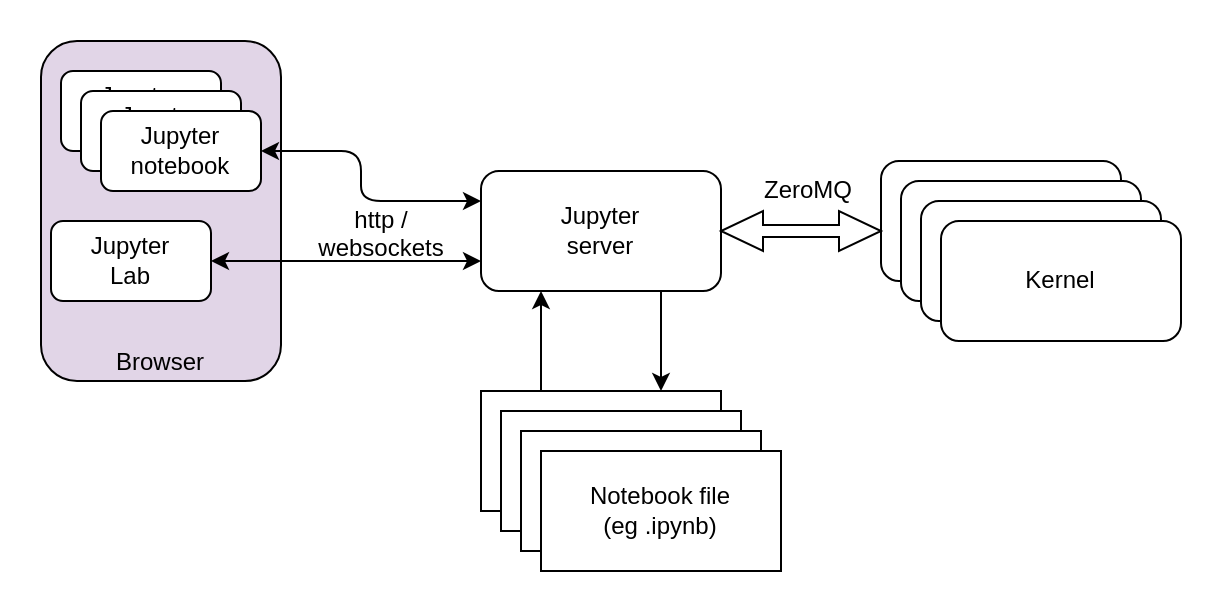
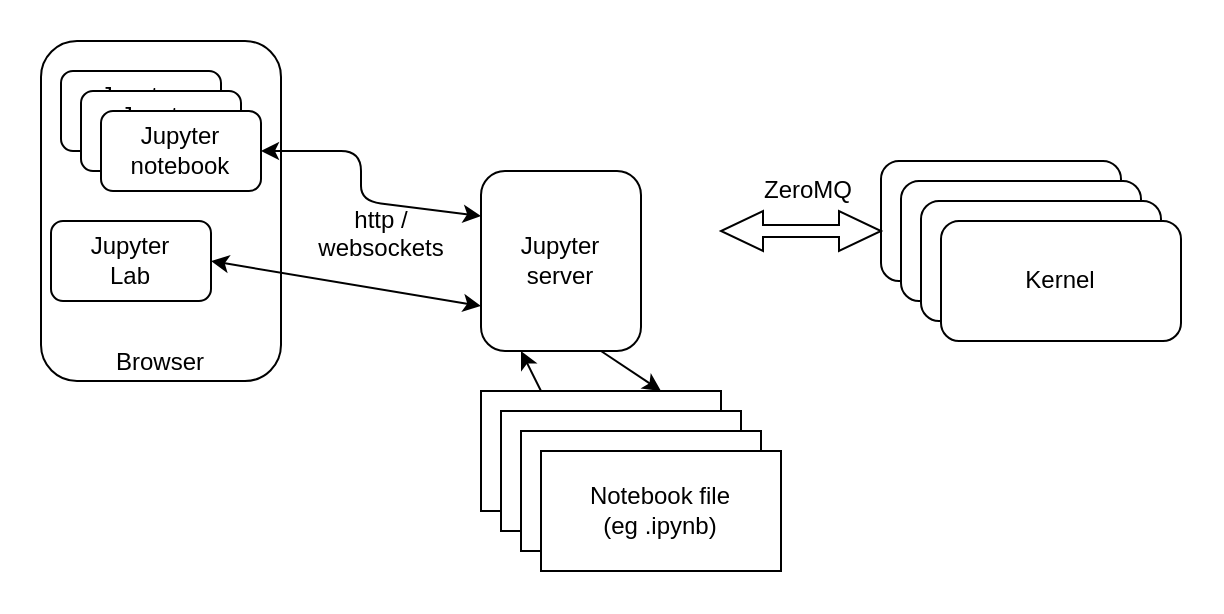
node "Browser": fillcolor #e1d5e7 -> #ffffff
node "Jupyter server": size 240x120 -> 160x180
